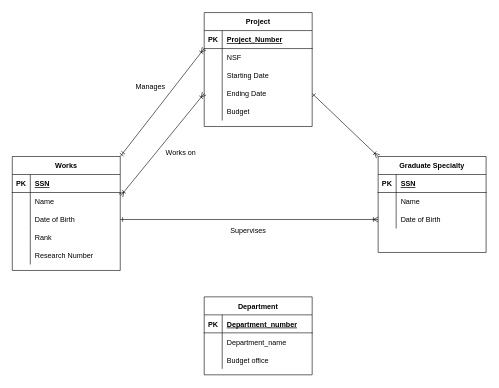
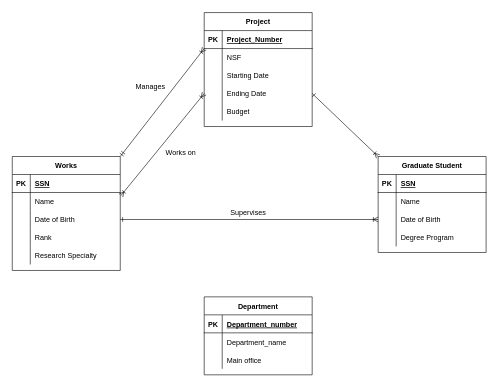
node "Graduate Specialty": label "Graduate Specialty" -> "Graduate Student"
node "Supervises": moved (248, 231) -> (248, 213)
node "Degree Program": added
node "Research Number": label "Research Number" -> "Research Specialty"
node "Budget office": label "Budget office" -> "Main office"
